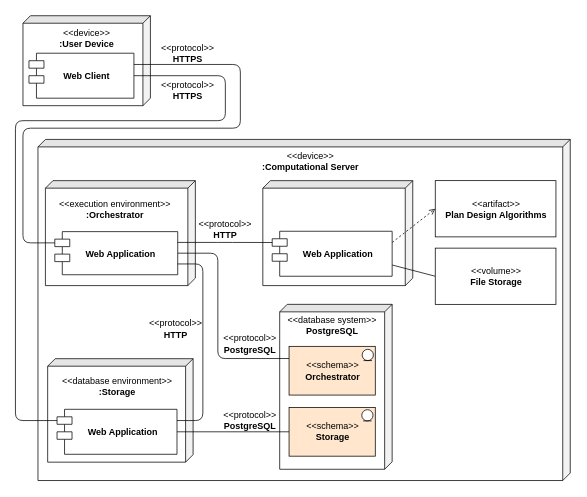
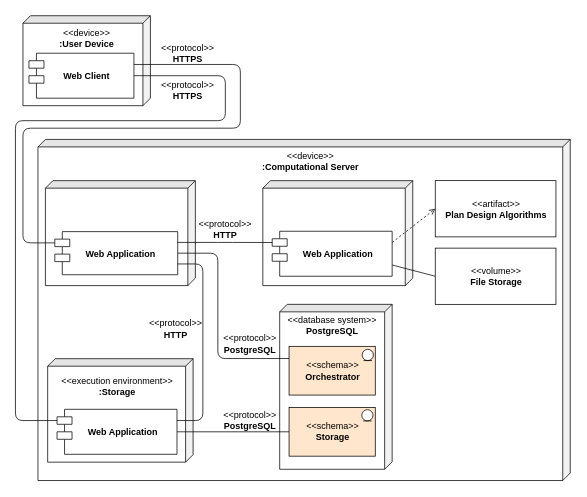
node "<<execution environment>> :Orchestrator": removed
node "<<database environment>> :Storage": label "<<database environment>> :Storage" -> "<<execution environment>> :Storage"
